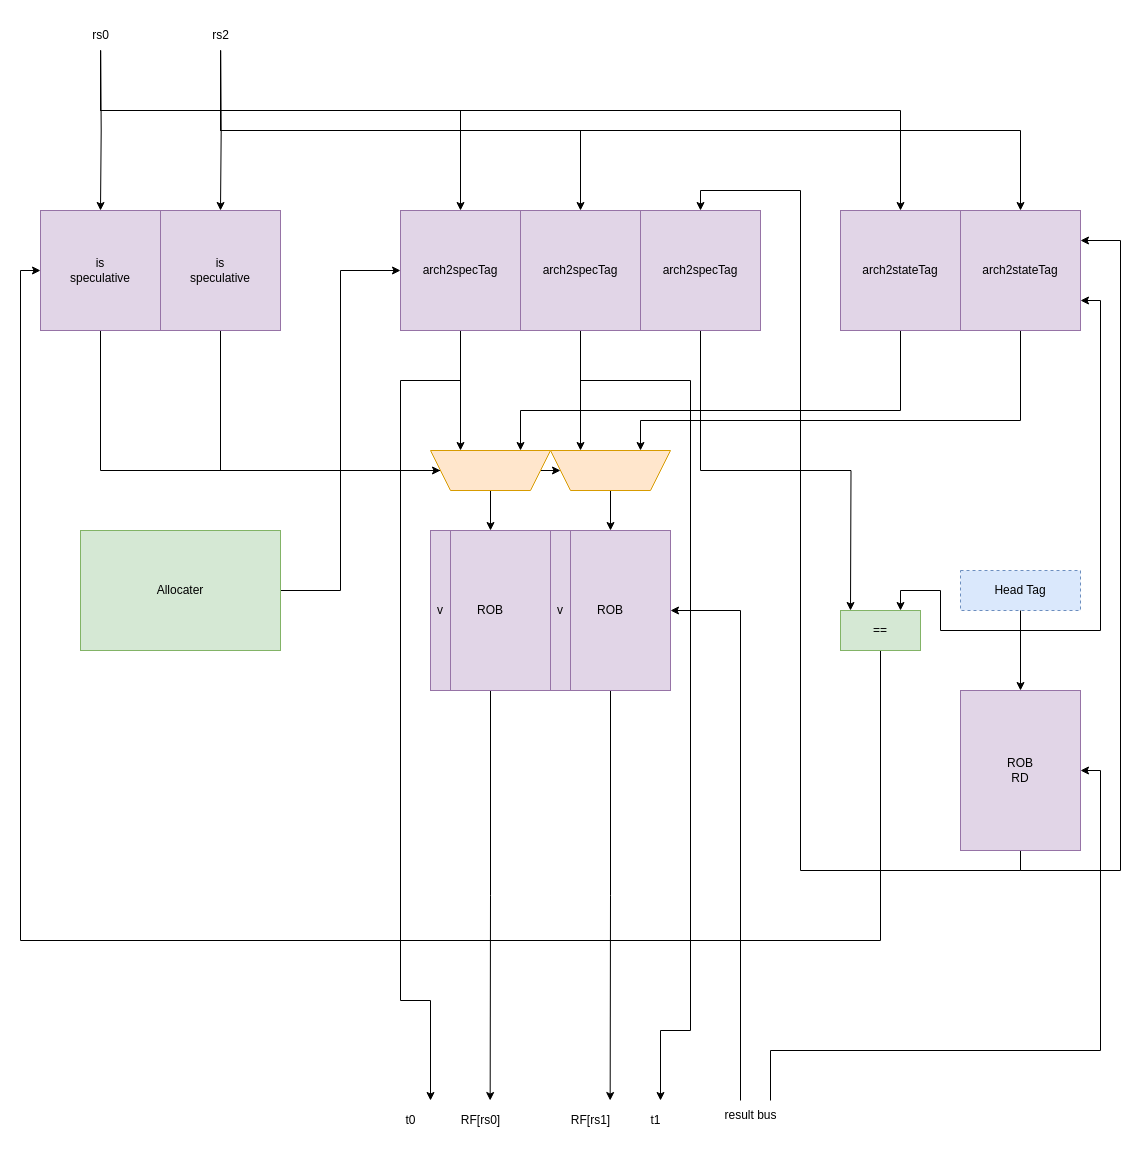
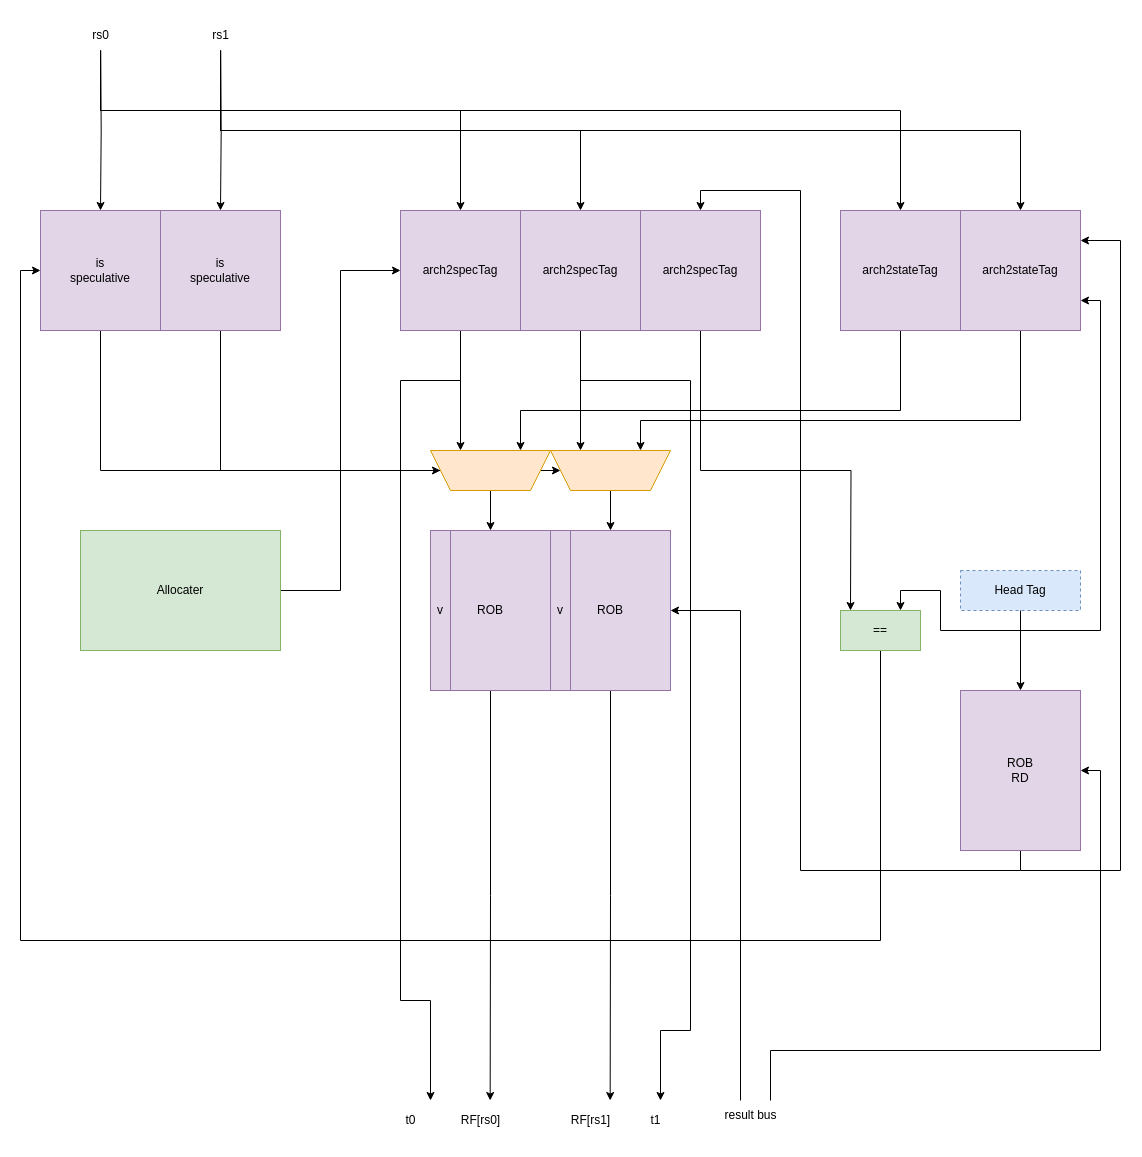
node "rs2": label "rs2" -> "rs1"
